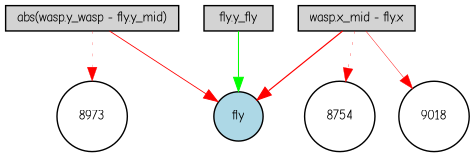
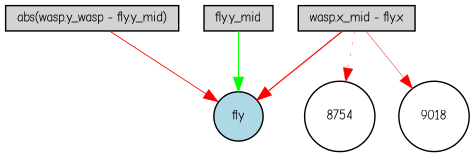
node "fly.y_fly": label "fly.y_fly" -> "fly.y_mid"
node "8973": removed
